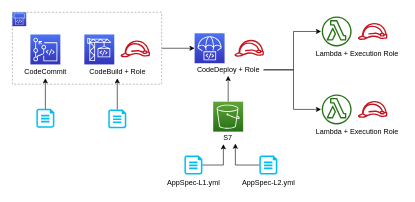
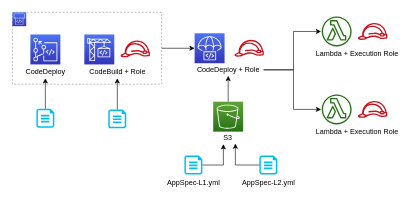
node "CodeCommit": label "CodeCommit" -> "CodeDeploy"
node "S7": label "S7" -> "S3"
